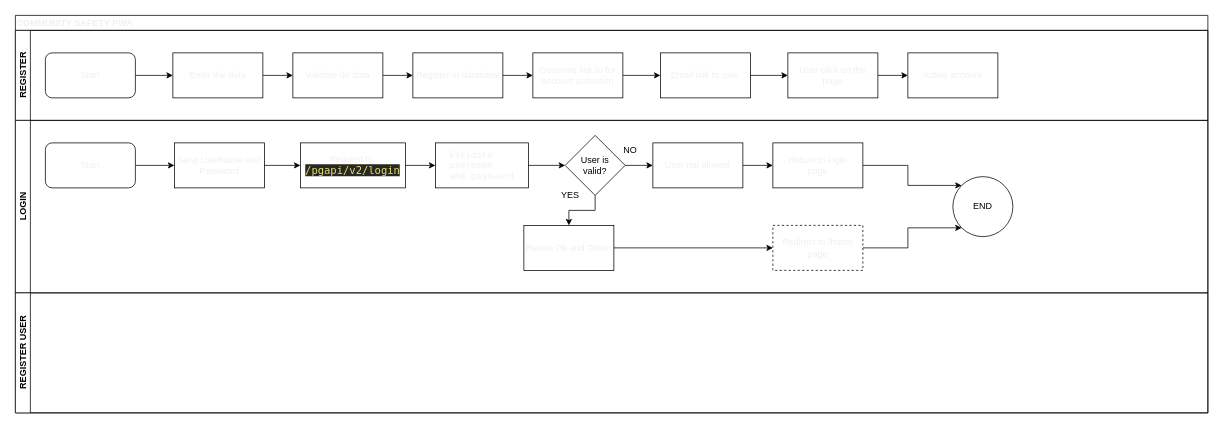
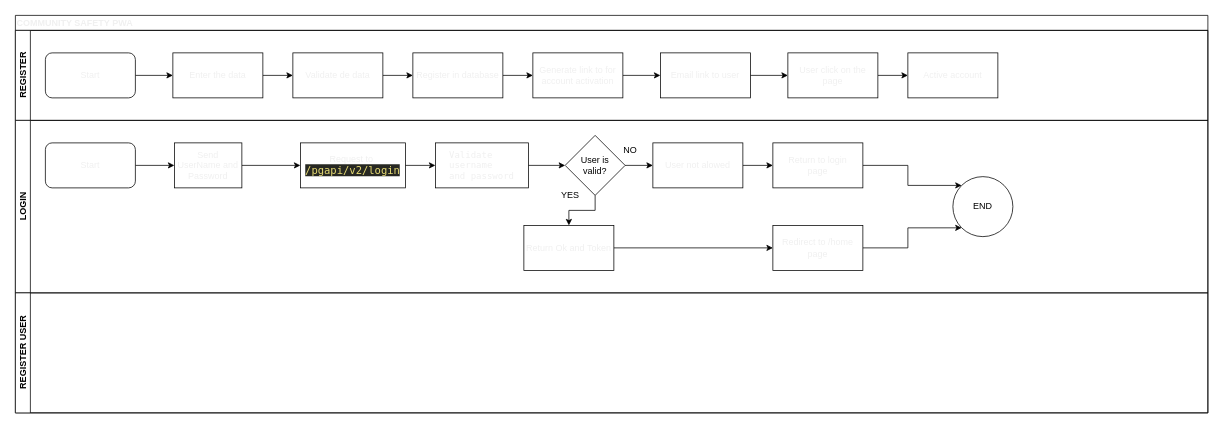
node "Send UserName and Password": size 90x45 -> 68x45
node "Redirect to /home page": style dashed -> solid
